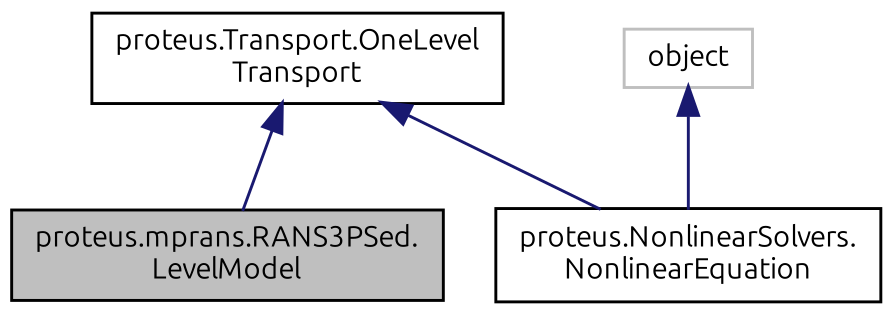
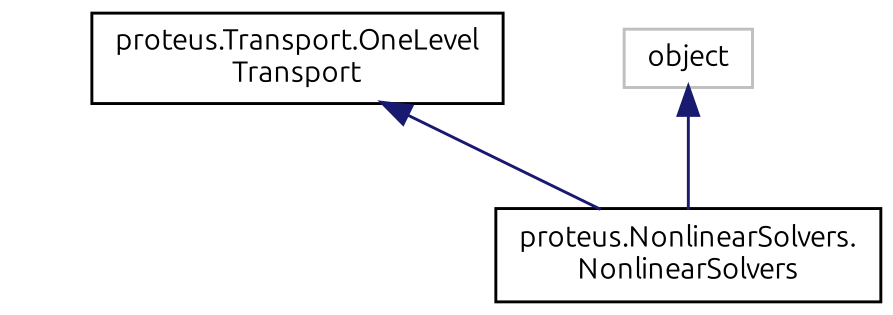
node "proteus.mprans.RANS3PSed. LevelModel": removed
node "proteus.NonlinearSolvers. NonlinearEquation": label "proteus.NonlinearSolvers. NonlinearEquation" -> "proteus.NonlinearSolvers. NonlinearSolvers"
